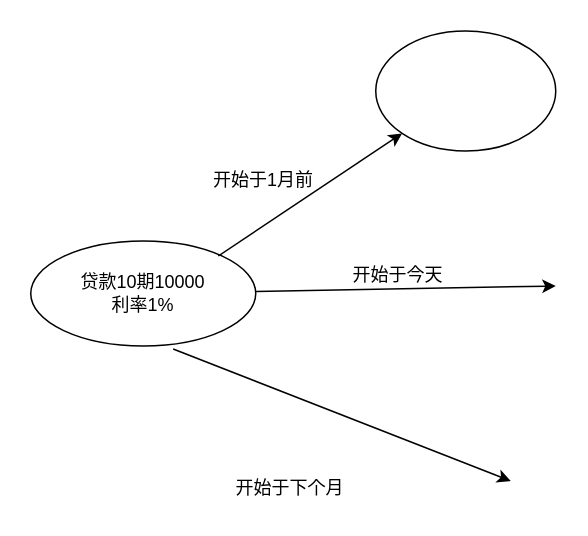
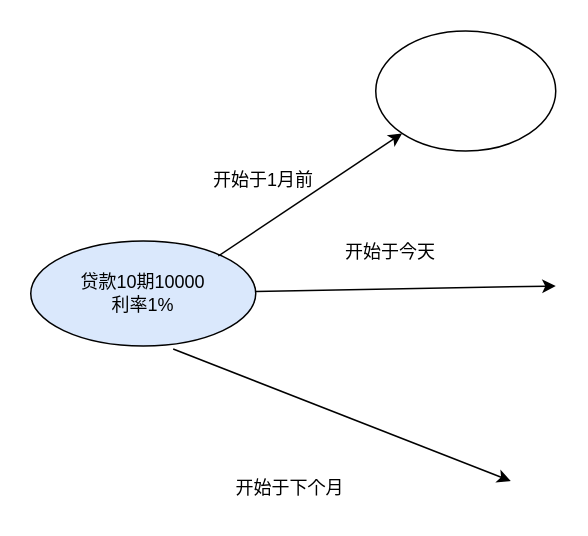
node "开始于今天": moved (410, 275) -> (403, 253)
node "贷款10期10000 利率1%": fillcolor #ffffff -> #dae8fc
